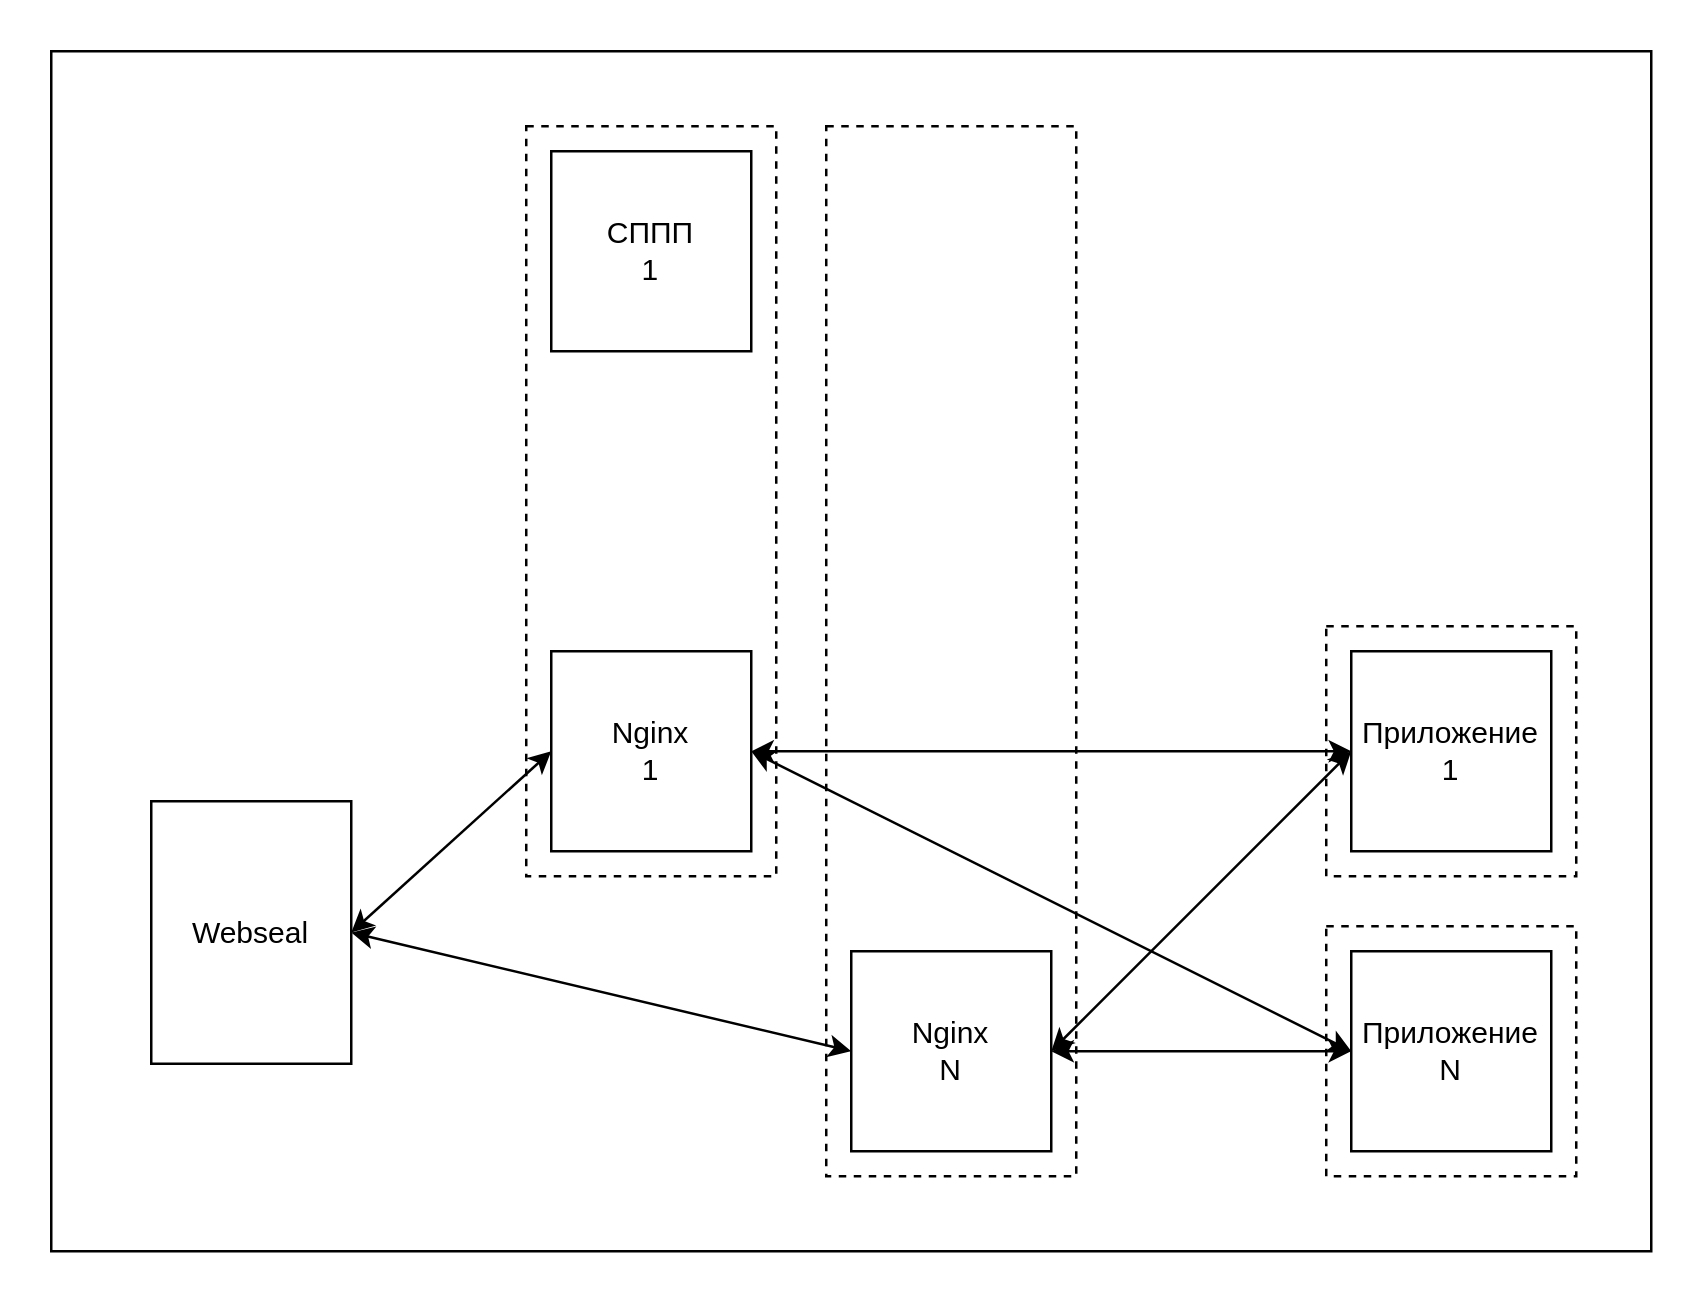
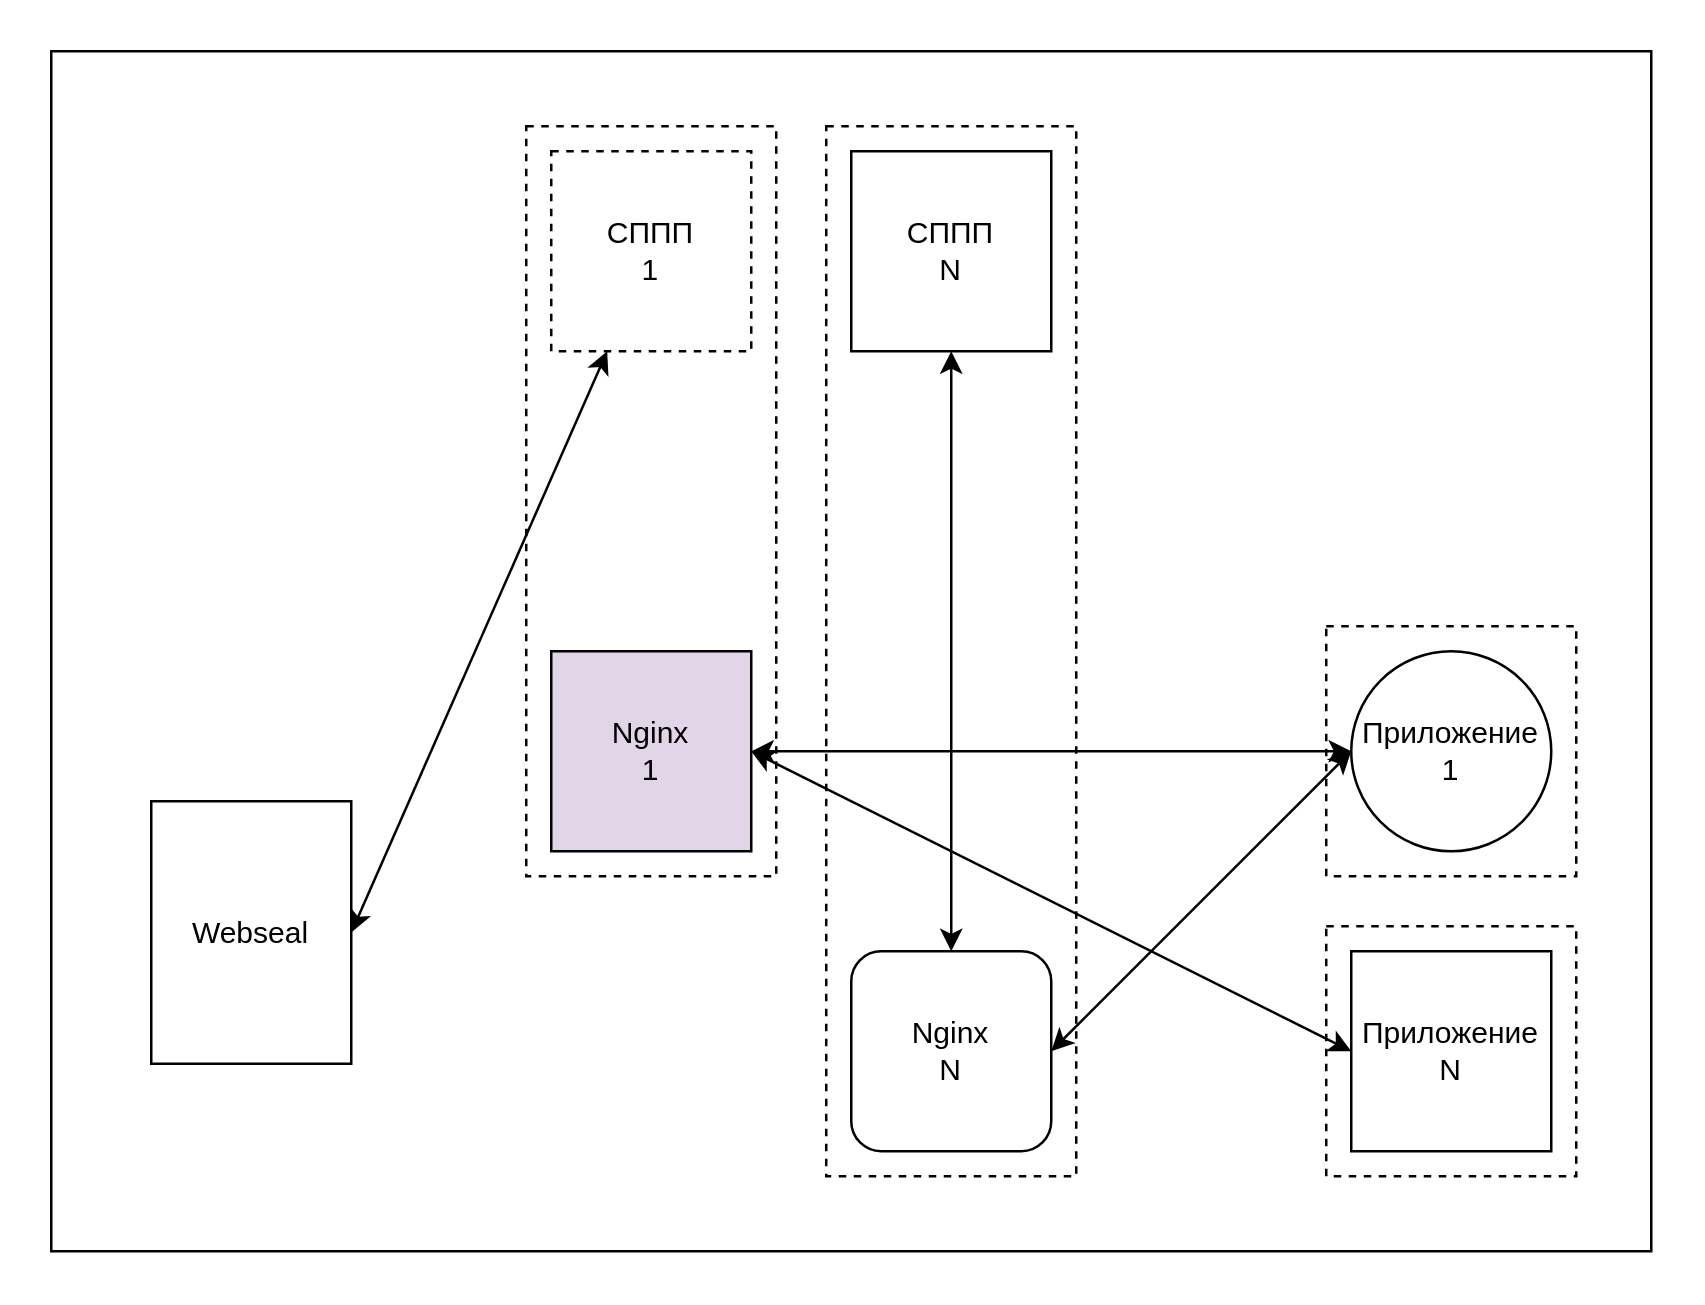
node "СППП 1": style solid -> dashed
node "СППП N": added
edge "СППП N" -- "Nginx N": added
node "Nginx 1": fillcolor #ffffff -> #e1d5e7
node "Приложение 1": shape rectangle -> ellipse
edge "Nginx 1" -- "Webseal": removed
edge "Webseal" -- "Nginx N": now "Webseal" -- "СППП 1"
node "Nginx N": shape rectangle -> rounded rectangle
edge "Nginx N" -- "Приложение N": removed
